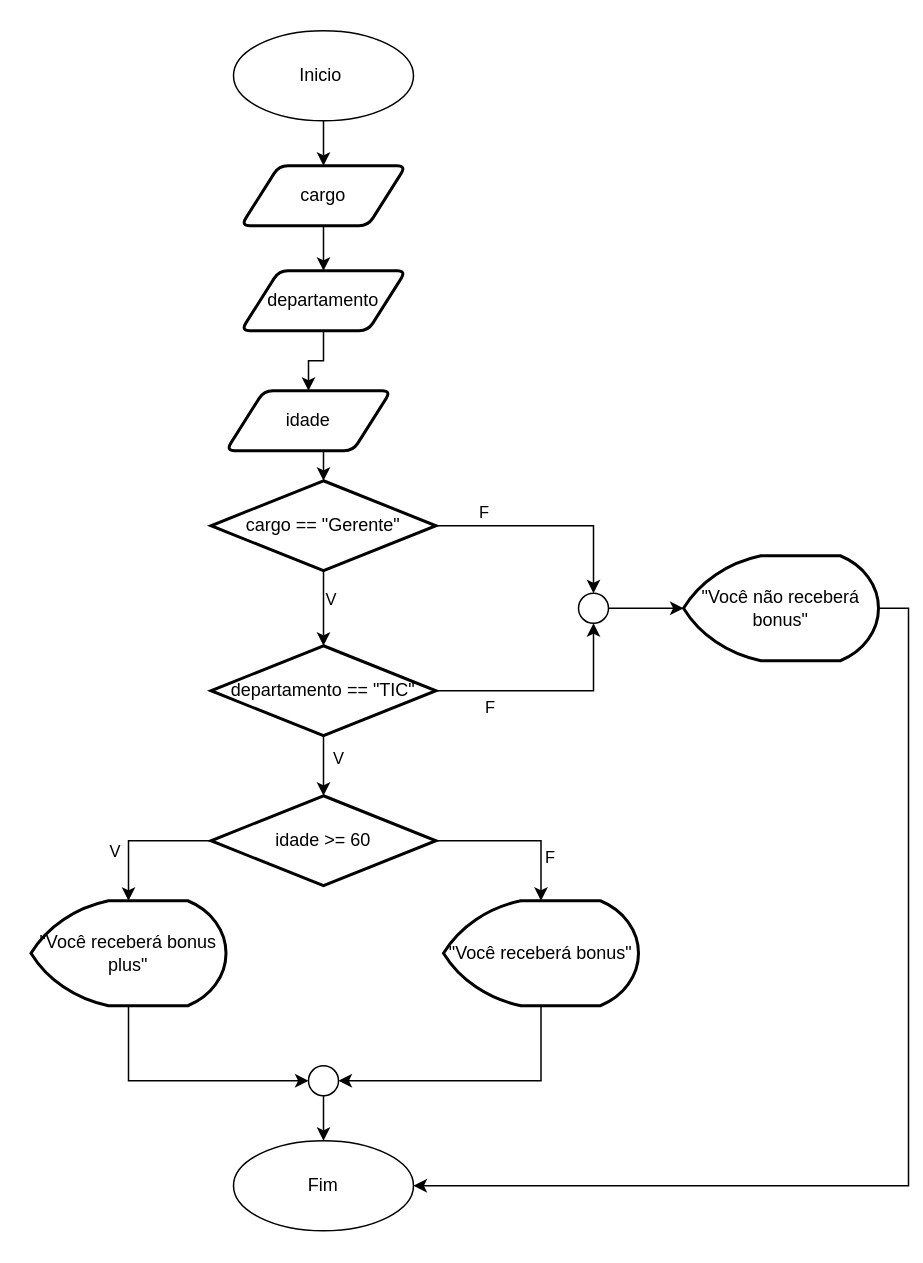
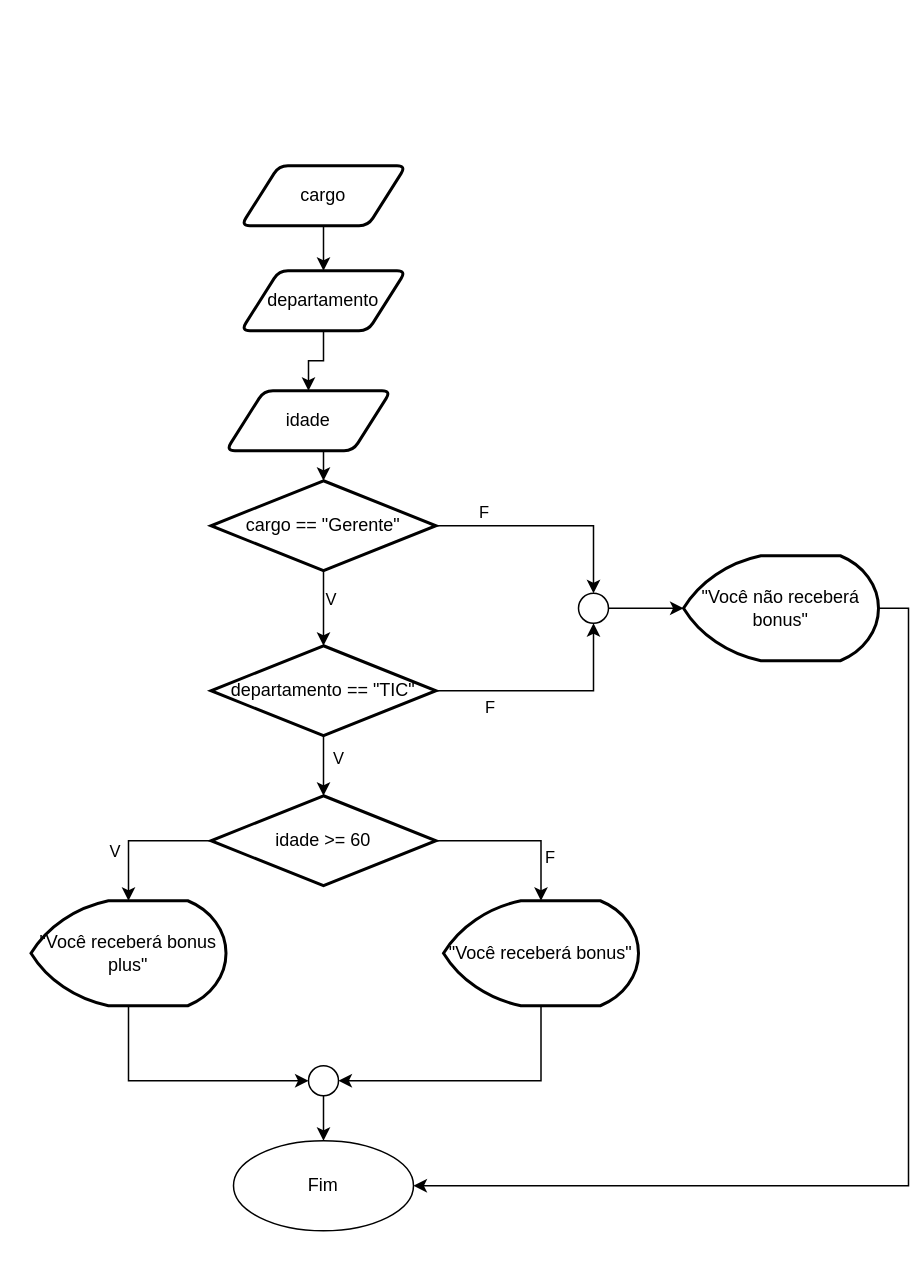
node "Inicio": removed
edge "Inicio" -> "cargo": removed
